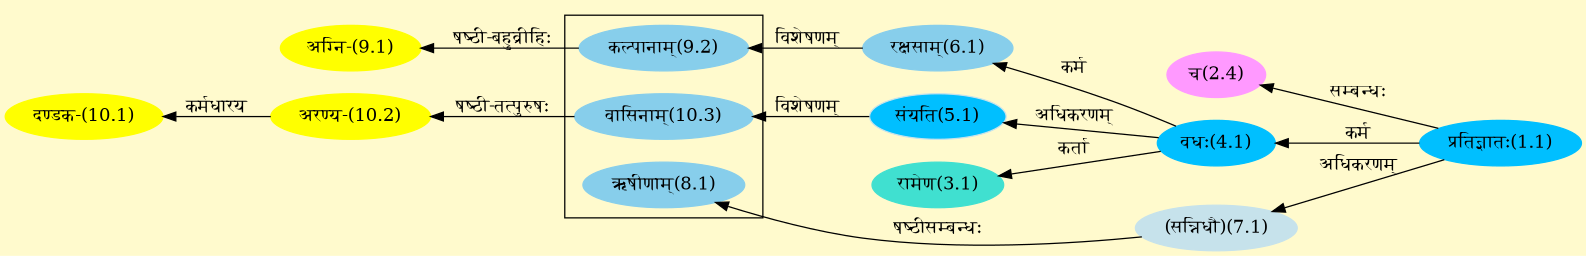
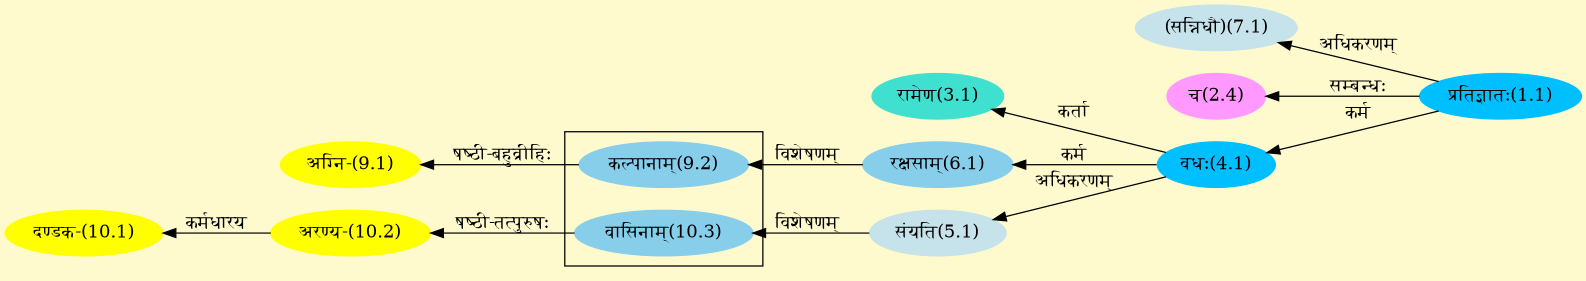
node "संयति(5.1)": fillcolor #00bfff -> #c6e2eb
node "ऋषीणाम्(8.1)": removed
